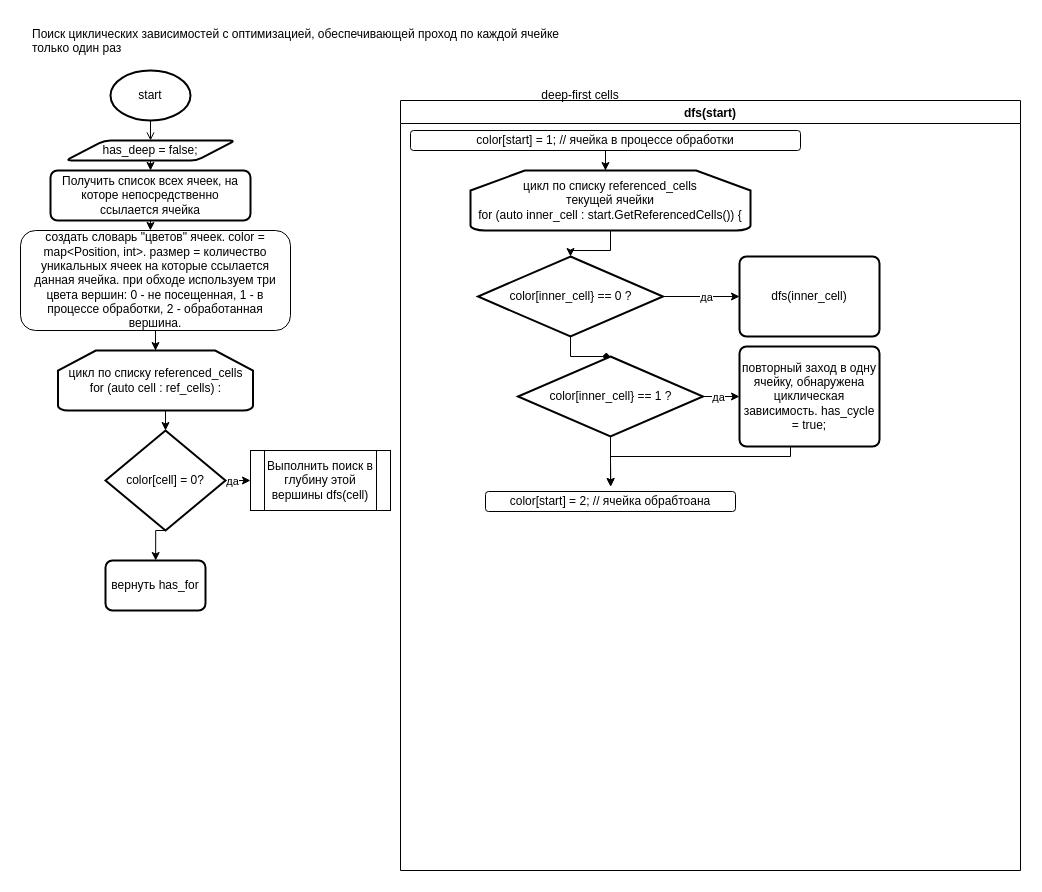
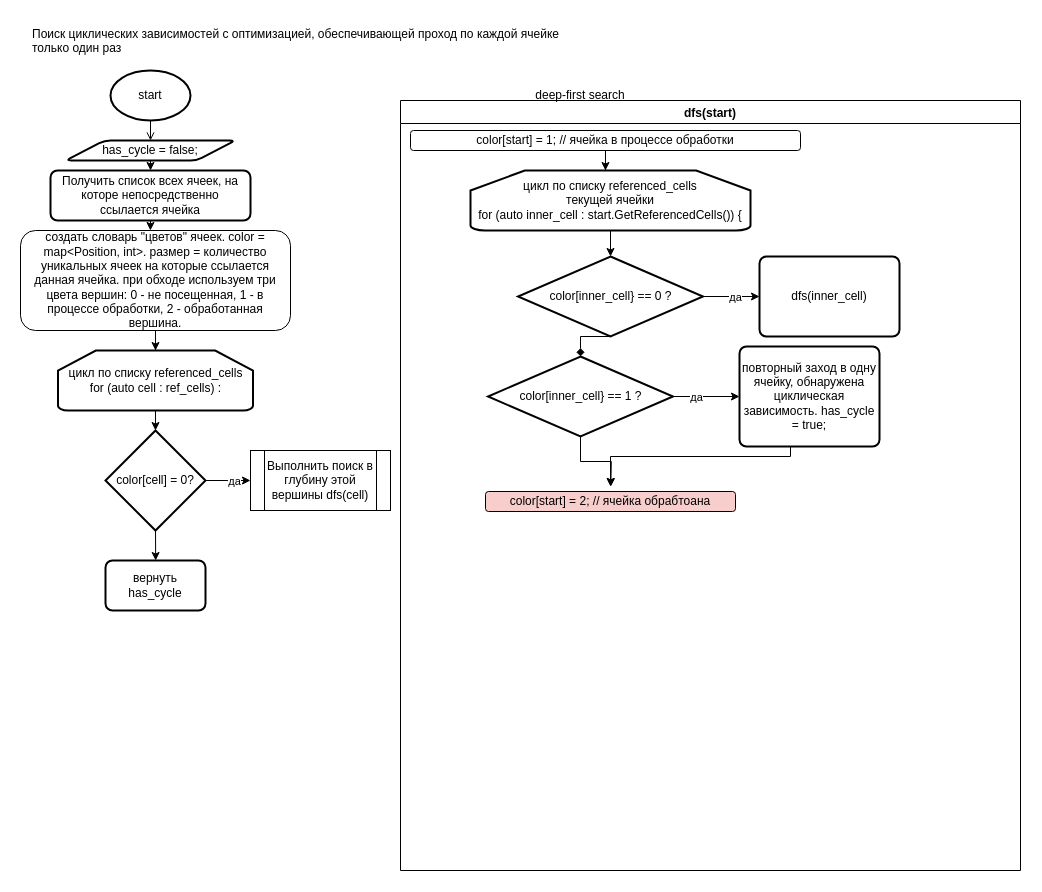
node "deep-first cells": label "deep-first cells" -> "deep-first search"
node "has_deep = false;": label "has_deep = false;" -> "has_cycle = false;"
node "color[inner_cell} == 0 ?": moved (571, 297) -> (611, 297)
node "dfs(inner_cell)": moved (810, 297) -> (830, 297)
node "color[inner_cell} == 1 ?": moved (611, 397) -> (581, 397)
node "color[cell] = 0?": size 120x100 -> 100x100
node "color[start] = 2; // ячейка обрабтоана": fillcolor #ffffff -> #f8cecc
node "вернуть has_for": label "вернуть has_for" -> "вернуть has_cycle"
